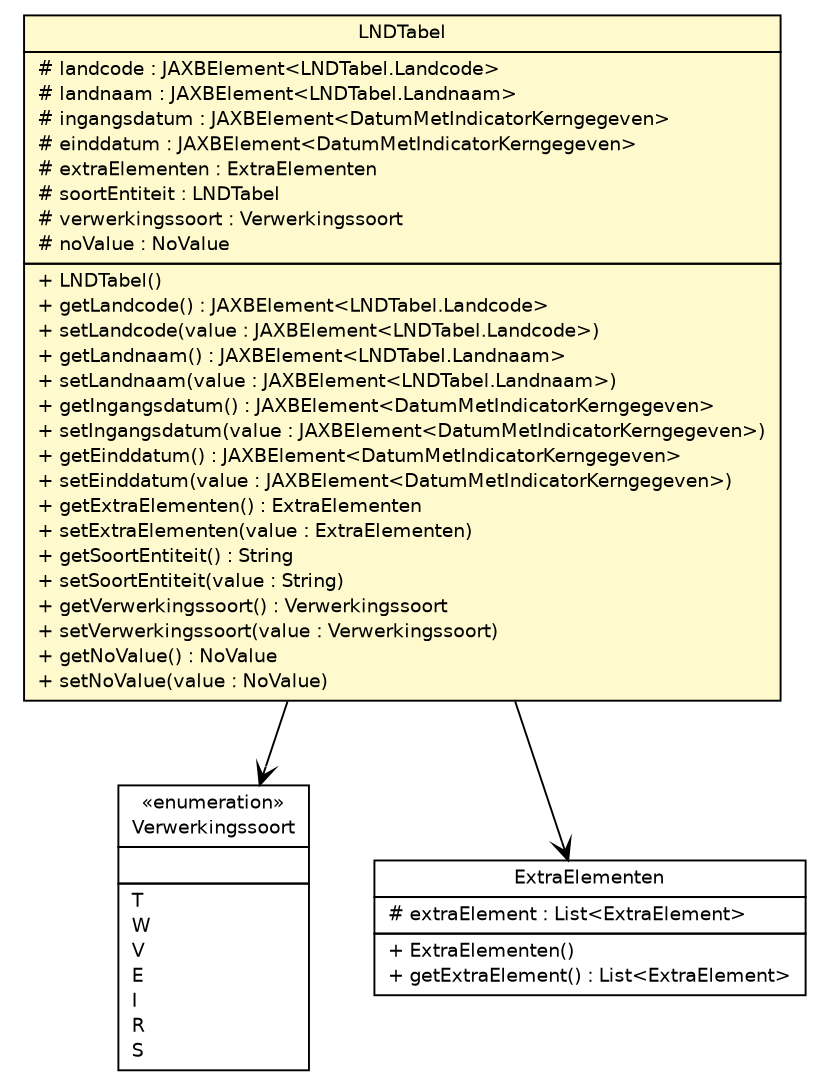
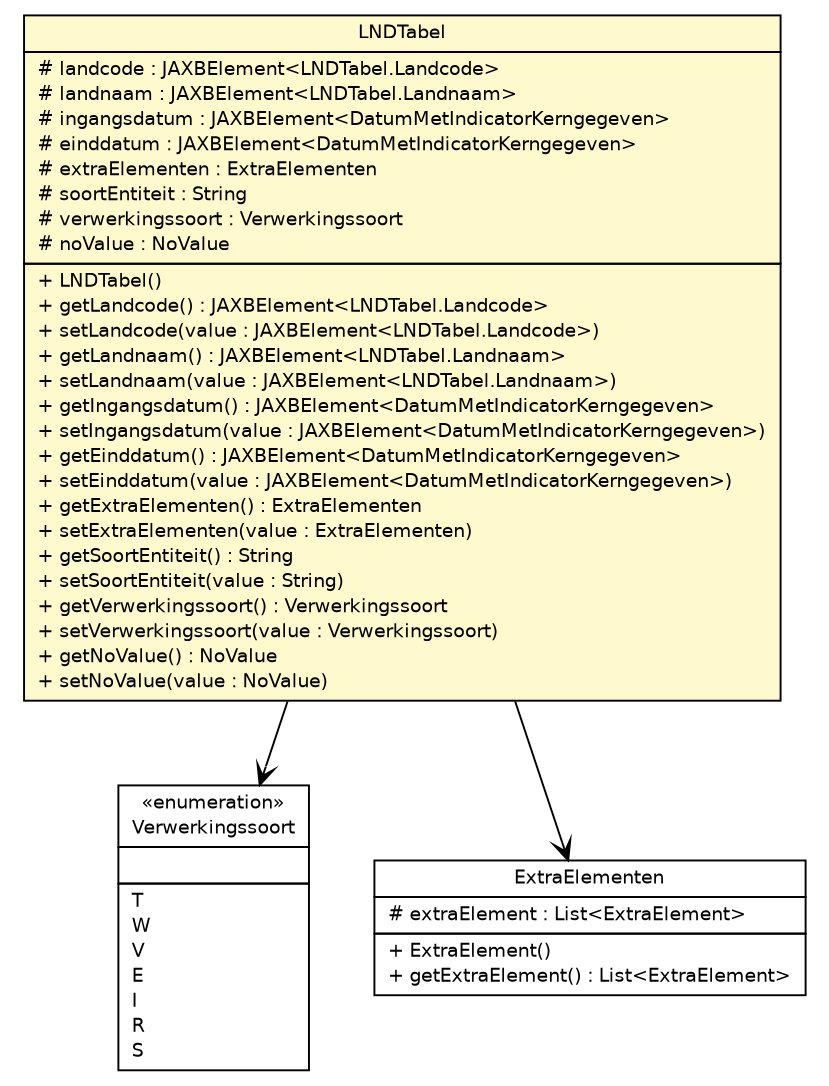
node "LNDTabel": text "# soortEntiteit : LNDTabel" -> "# soortEntiteit : String"
node "ExtraElementen": text "+ ExtraElementen()" -> "+ ExtraElement()"
